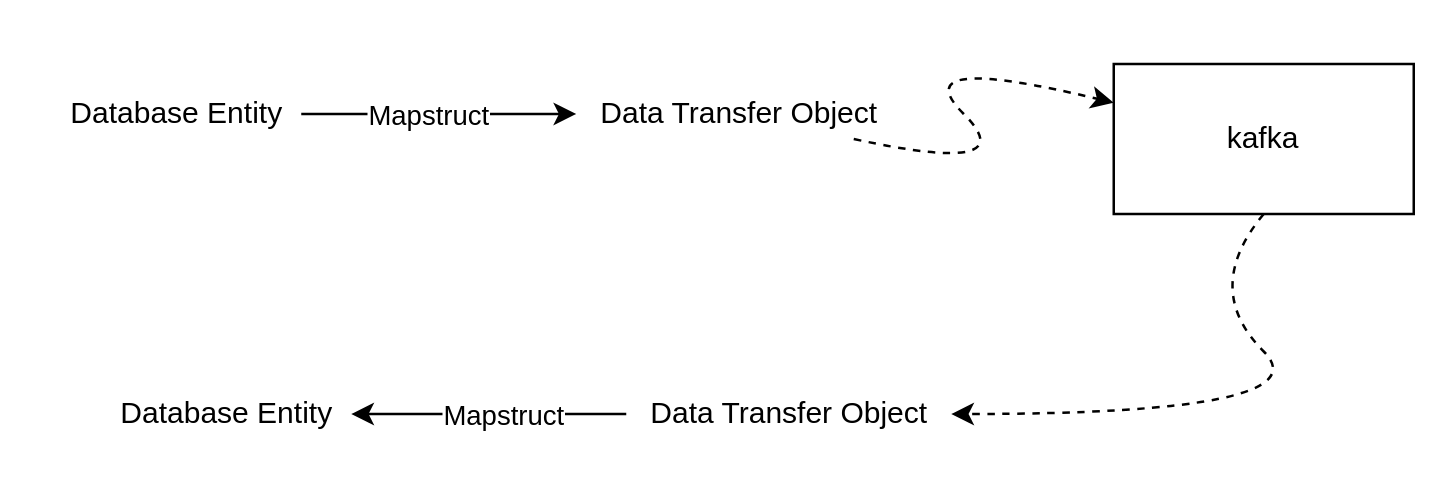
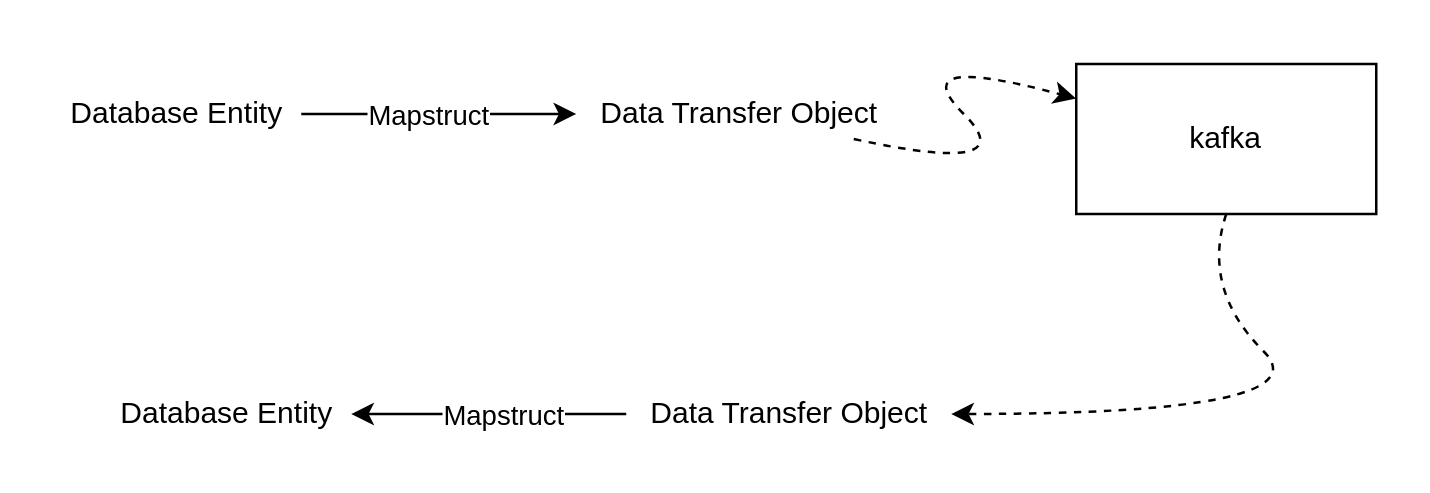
node "kafka": moved (1264, 139) -> (1226, 139)
